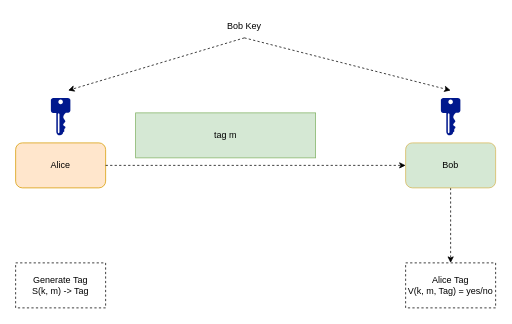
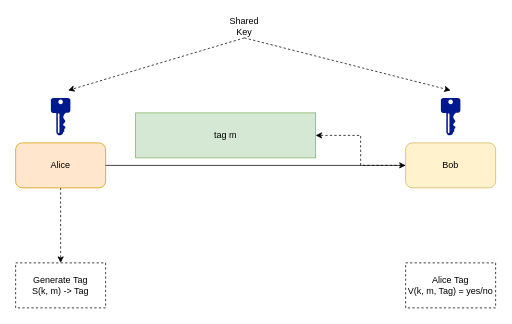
node "Bob Key": label "Bob Key" -> "Shared Key"
edge "Alice" -> "Bob": style dashed -> solid
node "Bob": fillcolor #d5e8d4 -> #fff2cc
edge "Alice" -> "Generate Tag S(k, m) -> Tag": added
edge "Bob" -> "Alice Tag V(k, m, Tag) = yes/no": now "Bob" -> "tag m"
